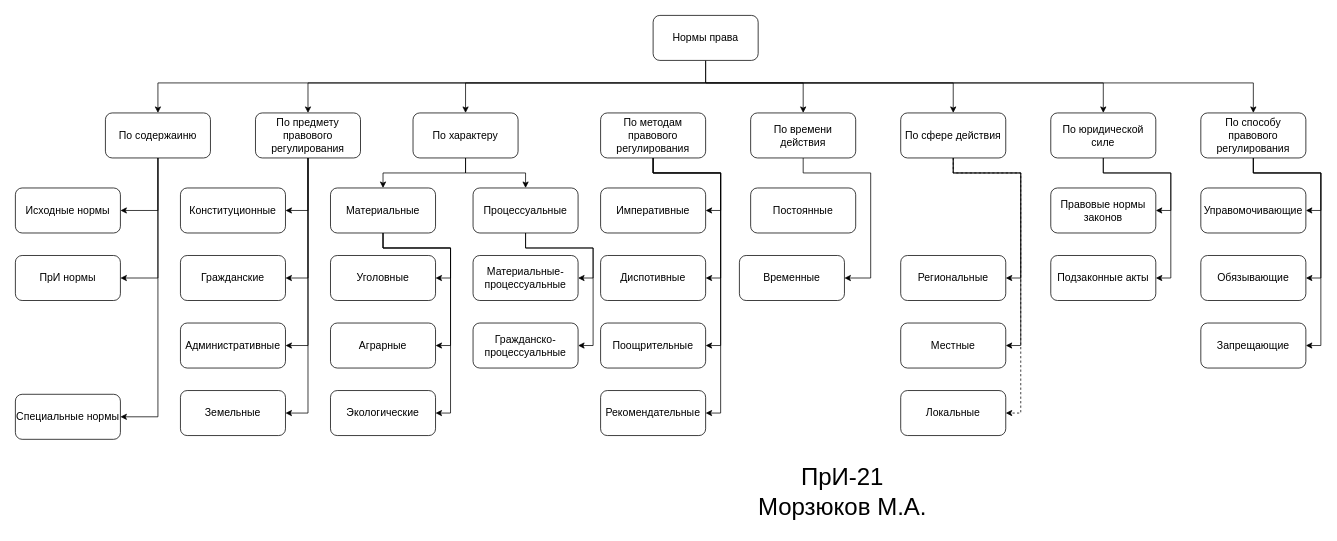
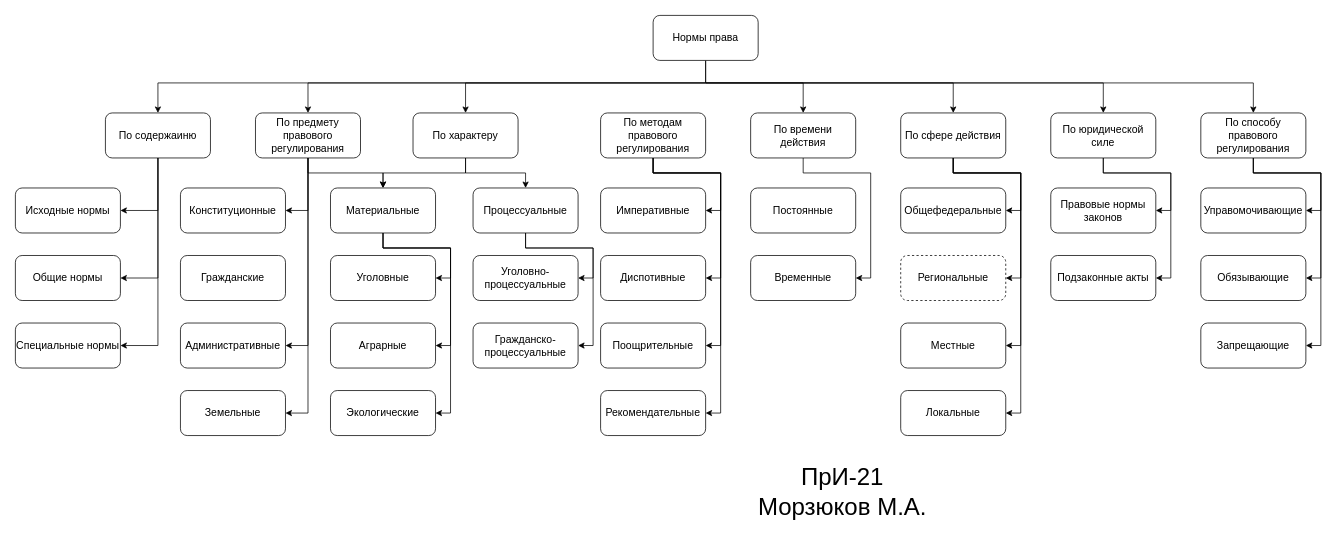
node "Общефедеральные": added
edge "По сфере действия" -> "Общефедеральные": added
node "ПрИ нормы": label "ПрИ нормы" -> "Общие нормы"
edge "По предмету правового регулирования" -> "Гражданские": now "По предмету правового регулирования" -> "Материальные"
node "Материальные-процессуальные": label "Материальные-процессуальные" -> "Уголовно-процессуальные"
node "Временные": moved (792, 278) -> (803, 278)
node "Региональные": style solid -> dashed
edge "По сфере действия" -> "Локальные": style dashed -> solid
node "Специальные нормы": moved (68, 417) -> (68, 345)
